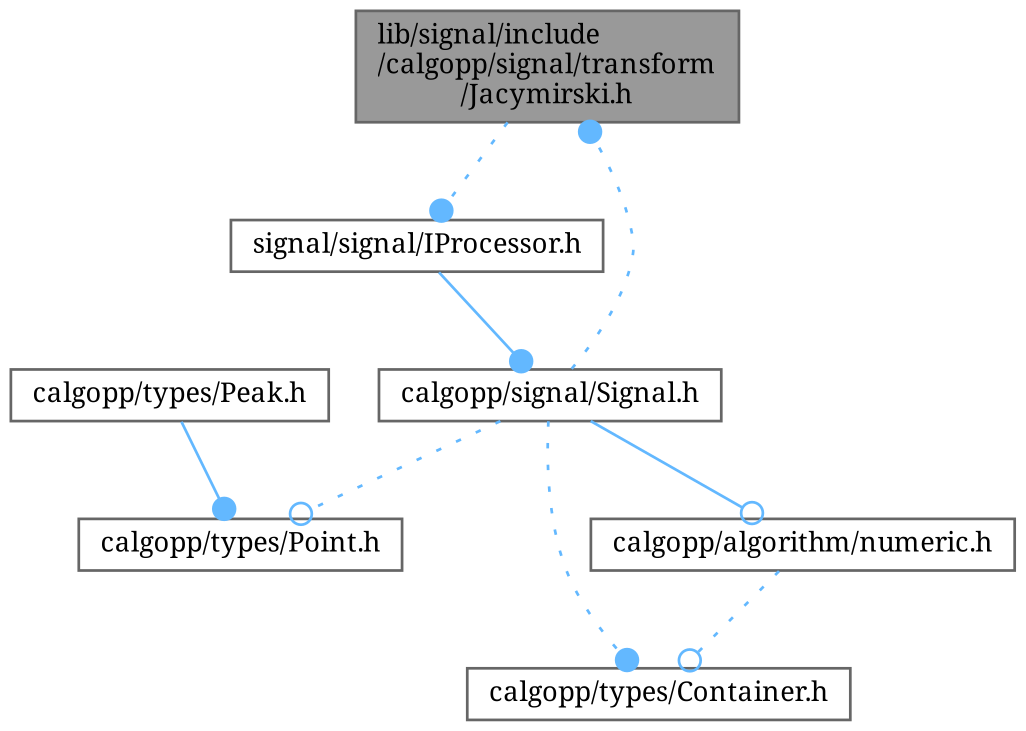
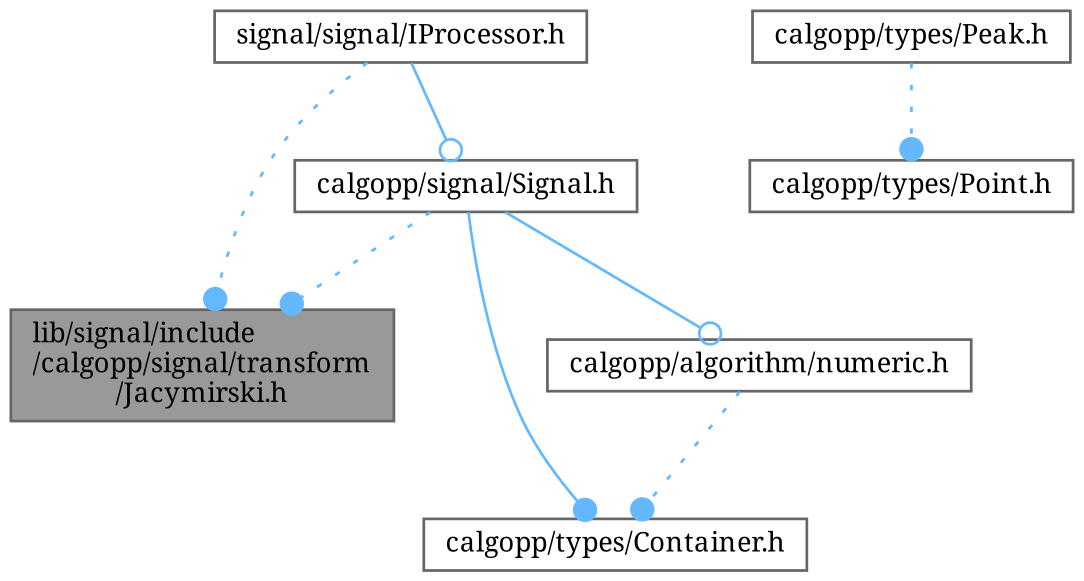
edge "lib/signal/include /calgopp/signal/transform /Jacymirski.h" -> "signal/signal/IProcessor.h": reversed
edge "signal/signal/IProcessor.h" -> "calgopp/signal/Signal.h": arrowhead dot -> odot
edge "calgopp/types/Peak.h" -> "calgopp/types/Point.h": style solid -> dotted
edge "calgopp/signal/Signal.h" -> "calgopp/types/Point.h": removed
edge "calgopp/signal/Signal.h" -> "calgopp/types/Container.h": style dotted -> solid
edge "calgopp/algorithm/numeric.h" -> "calgopp/types/Container.h": arrowhead odot -> dot
